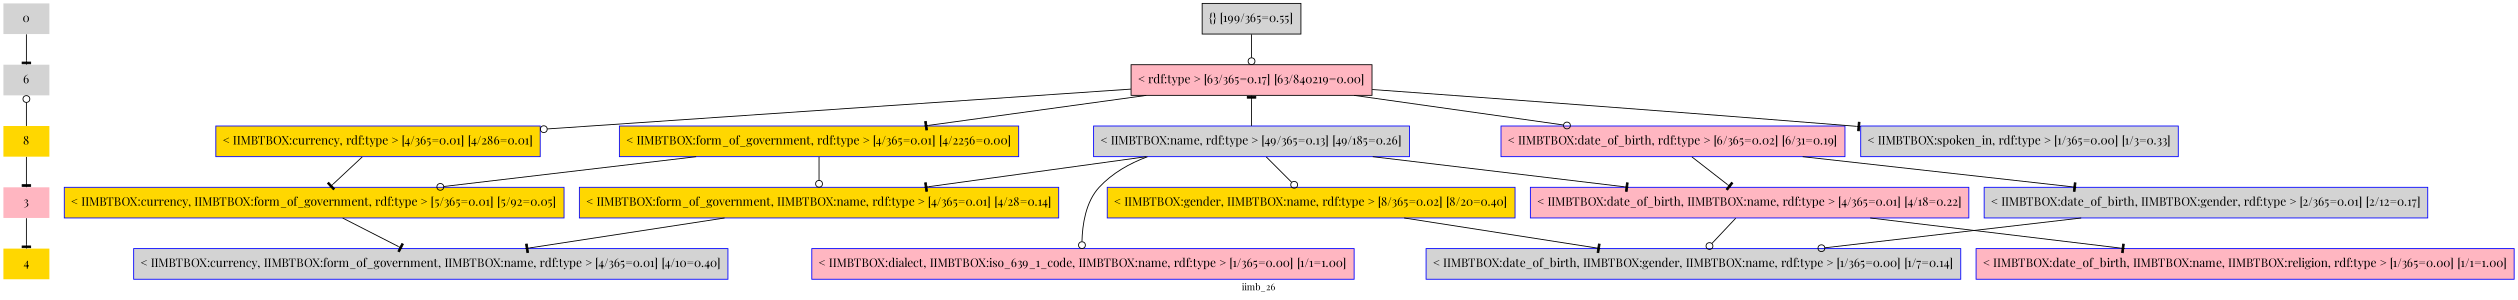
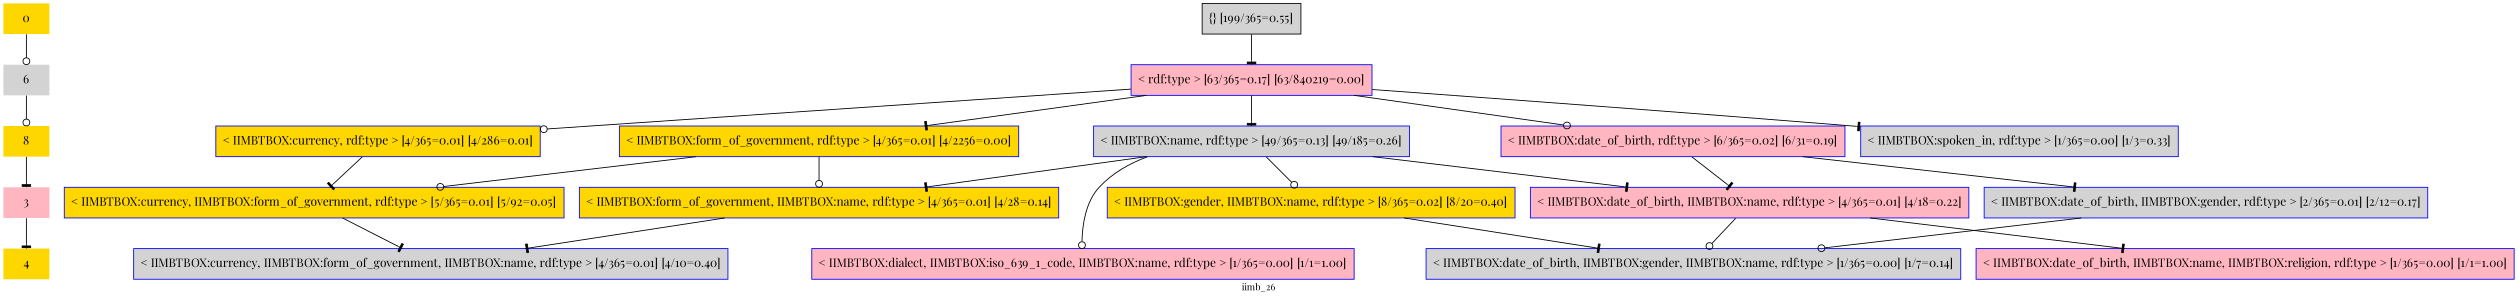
node "0": fillcolor lightgrey -> gold
edge "{} [199/365=0.55]" -> "< rdf:type > [63/365=0.17] [63/840219=0.00]": arrowhead odot -> tee
edge "0" -> "6": arrowhead tee -> odot
node "< rdf:type > [63/365=0.17] [63/840219=0.00]": color black -> blue
edge "< IIMBTBOX:name, rdf:type > [49/365=0.13] [49/185=0.26]" -> "< rdf:type > [63/365=0.17] [63/840219=0.00]": reversed
edge "8" -> "6": reversed
